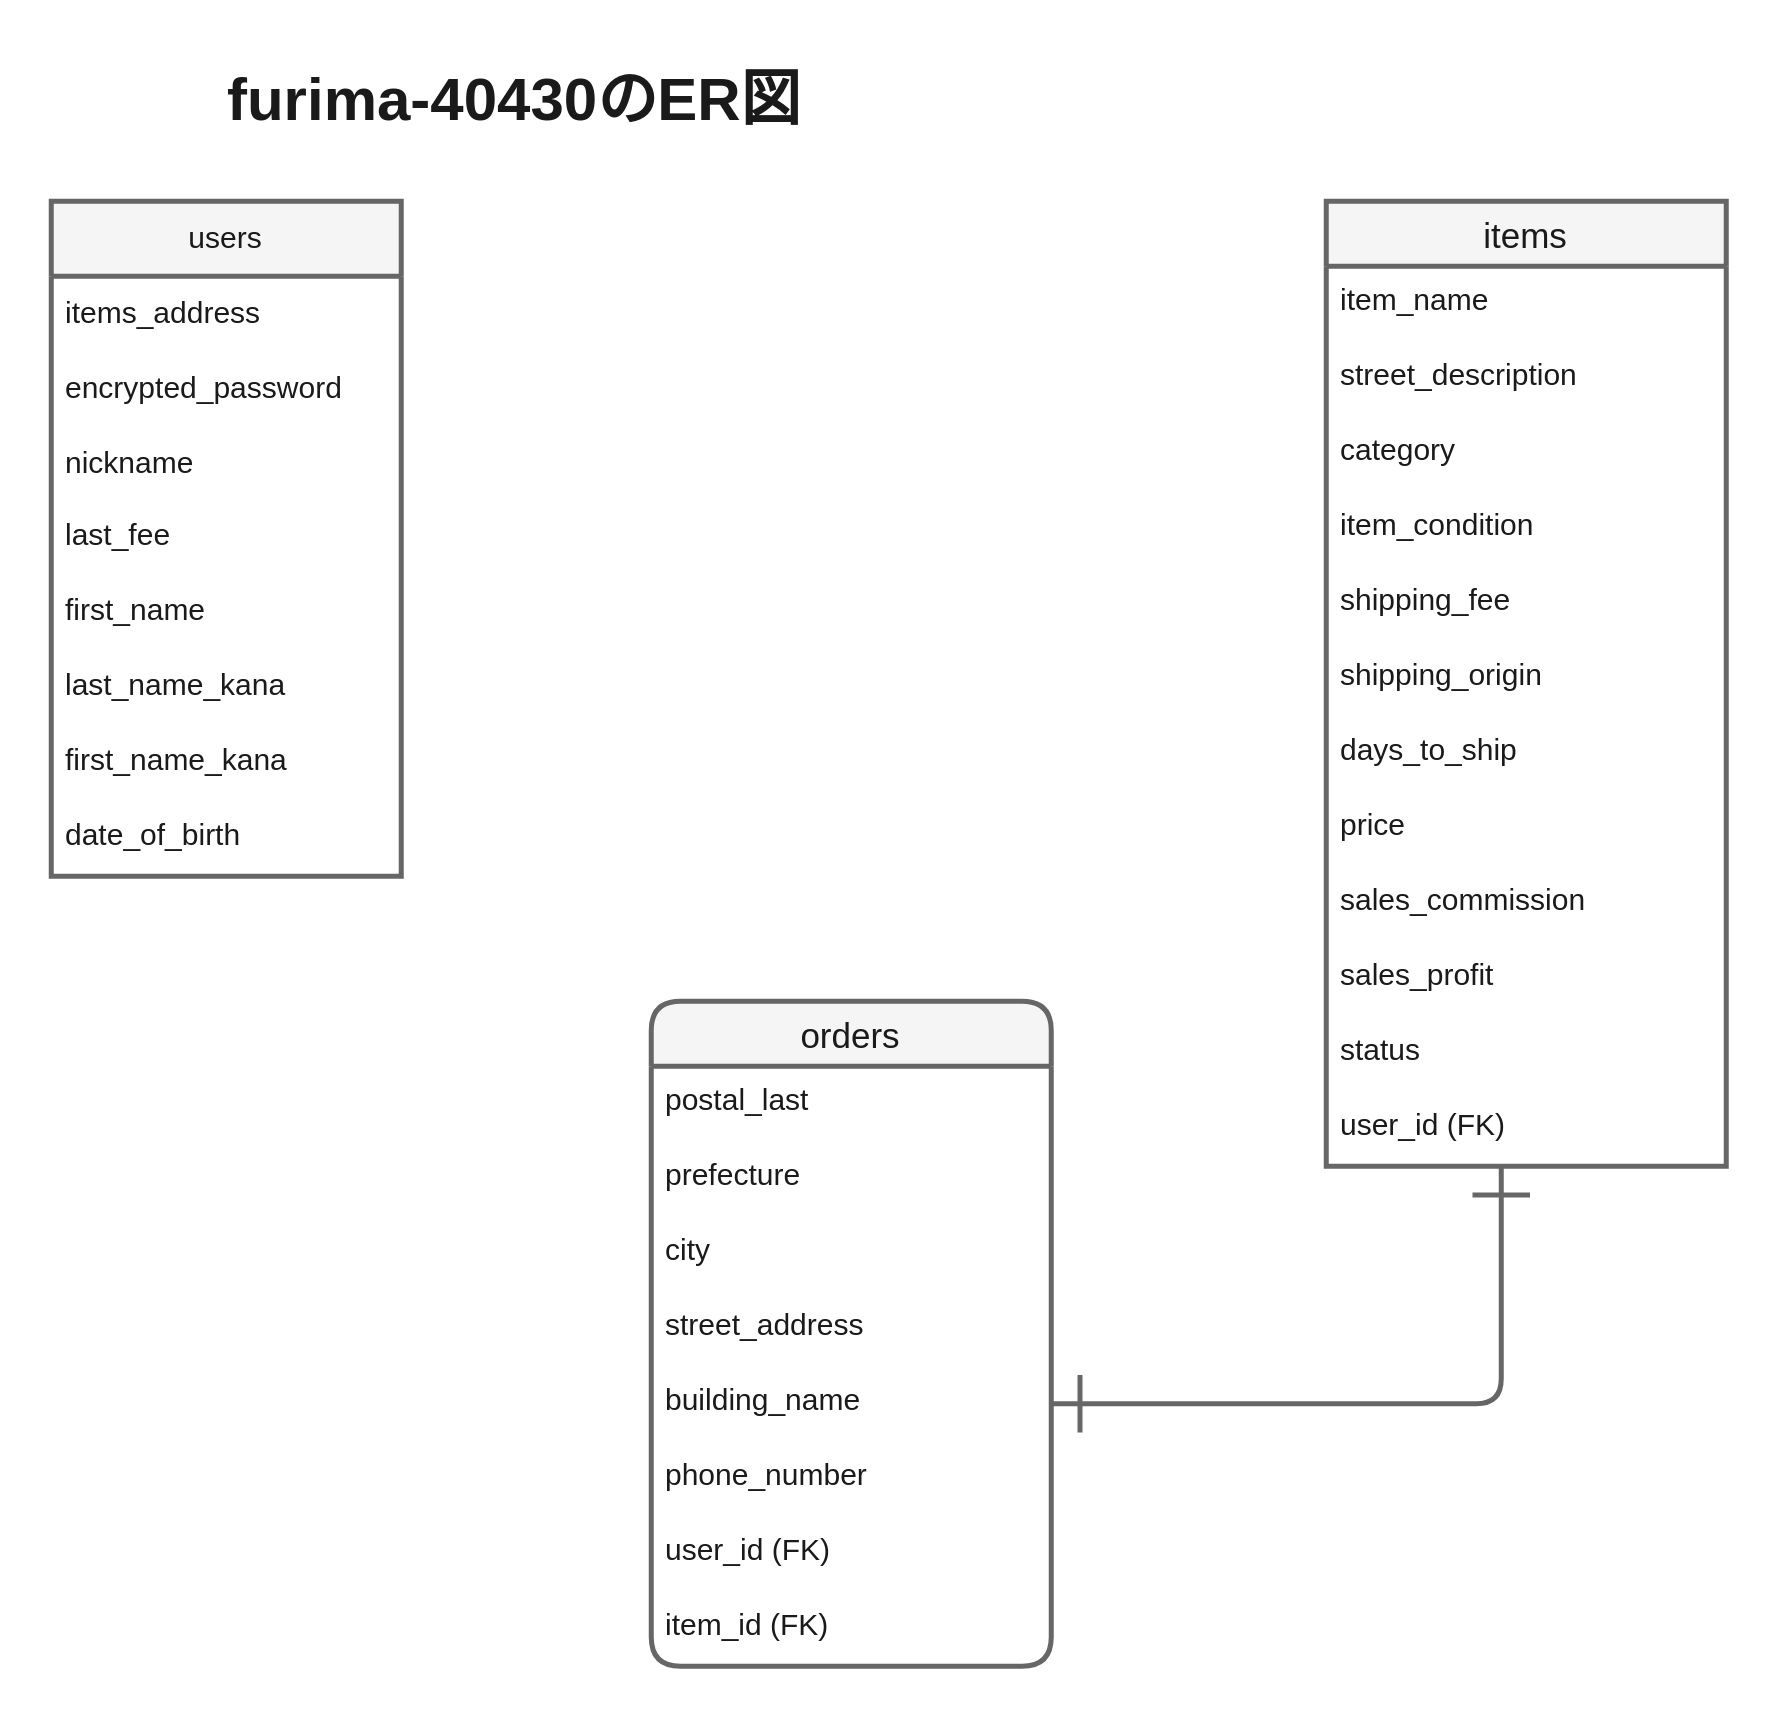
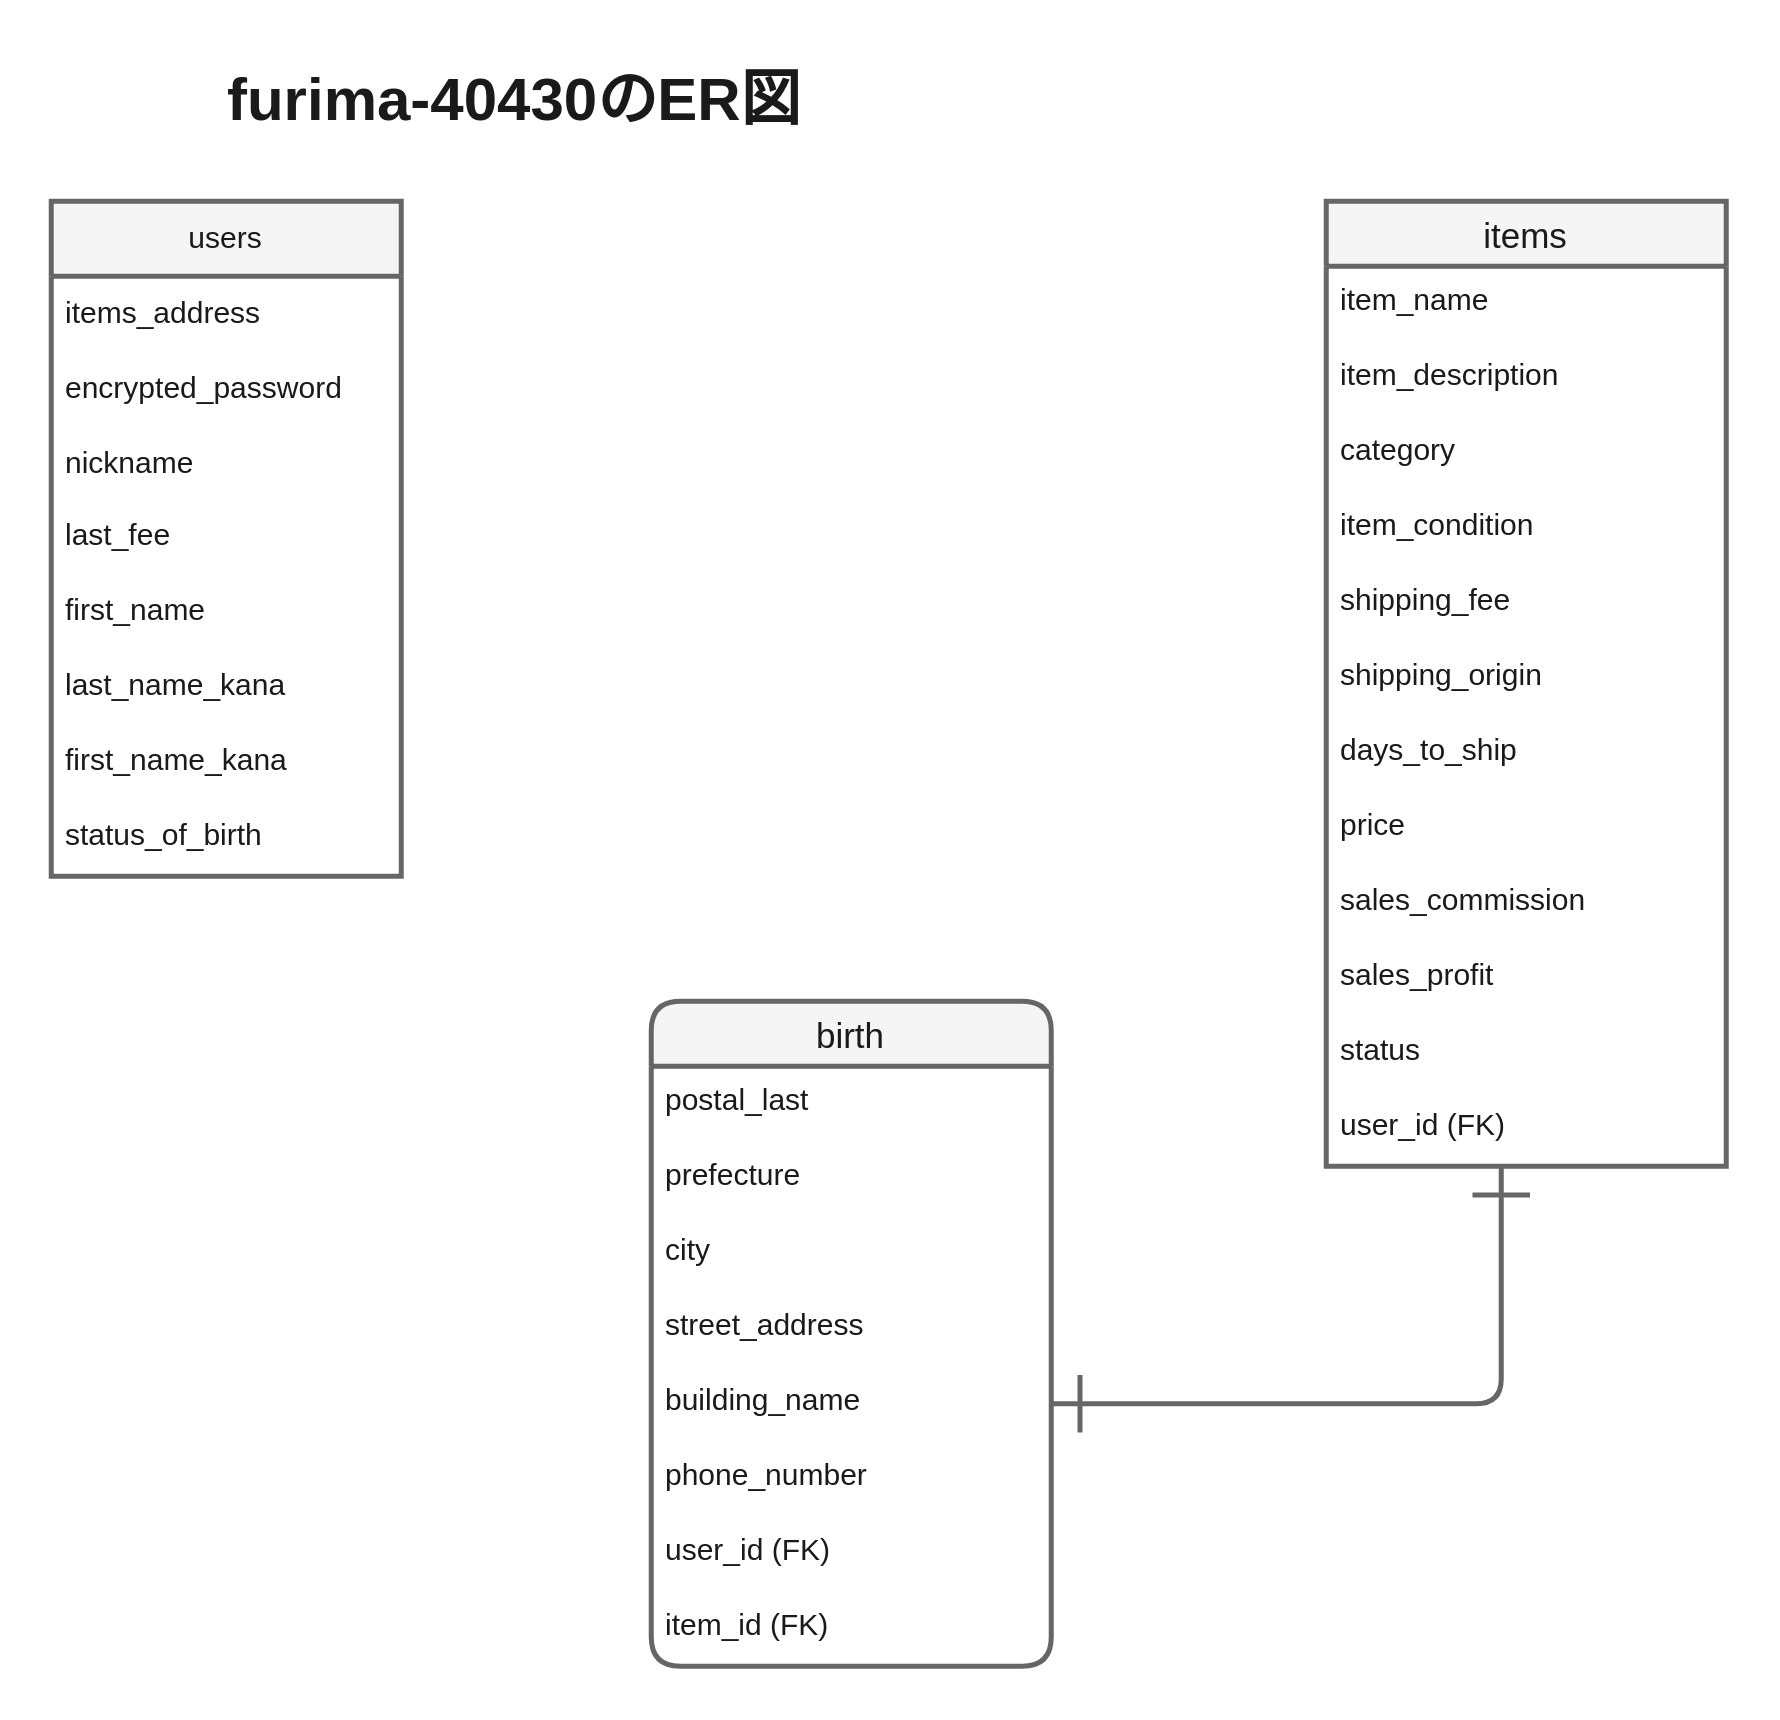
node "street_description": label "street_description" -> "item_description"
node "date_of_birth": label "date_of_birth" -> "status_of_birth"
node "orders": label "orders" -> "birth"
